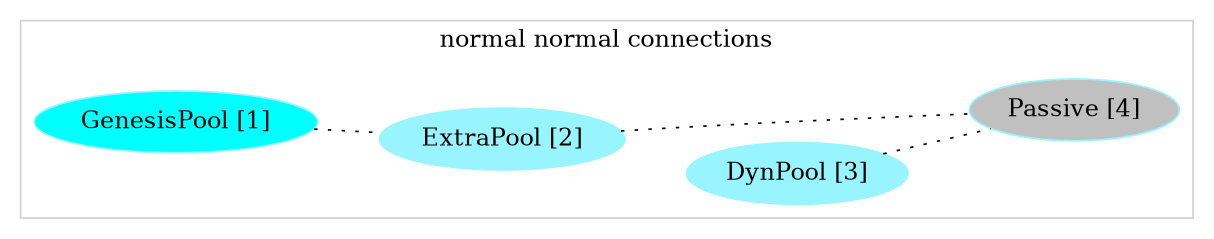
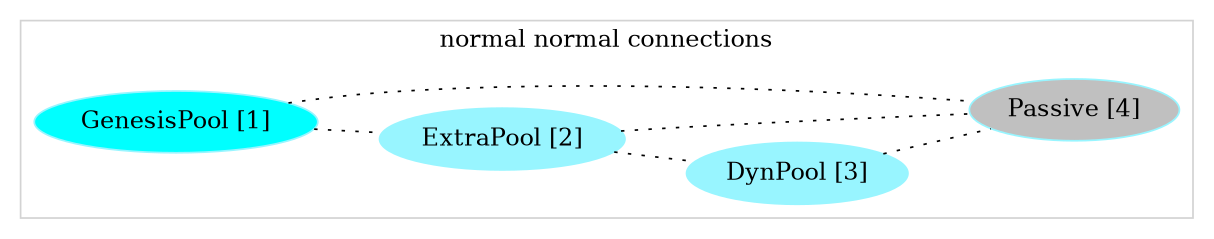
edge "Passive [4]" -- "GenesisPool [1]": added
edge "ExtraPool [2]" -- "DynPool [3]": added
